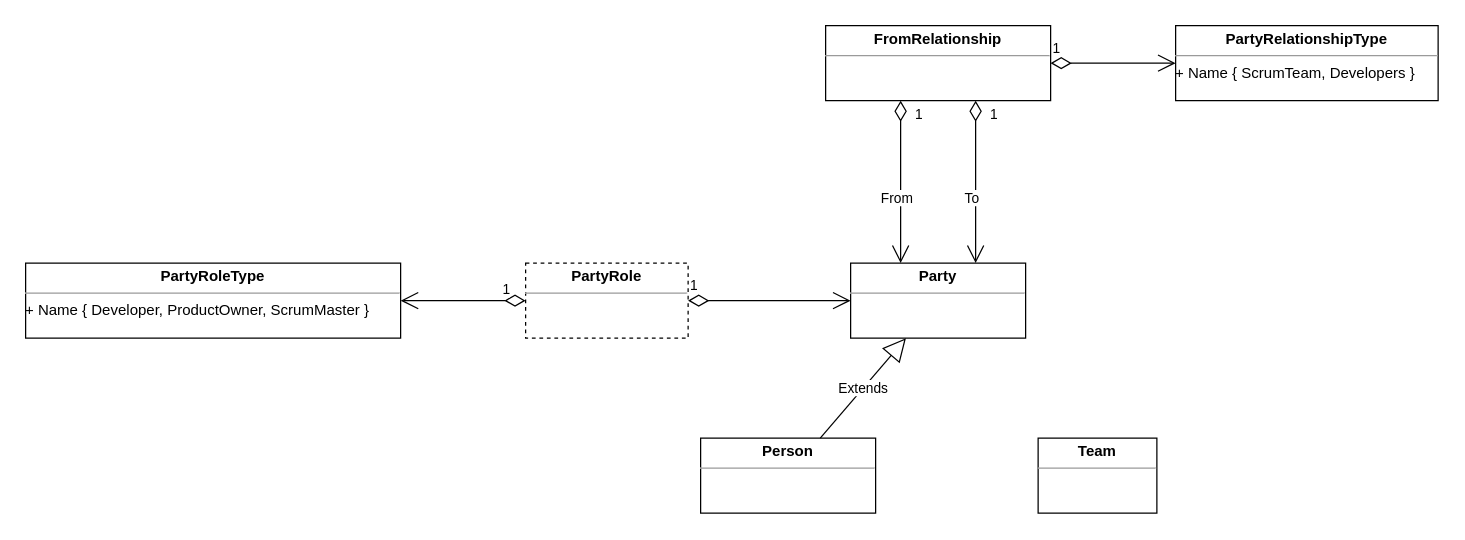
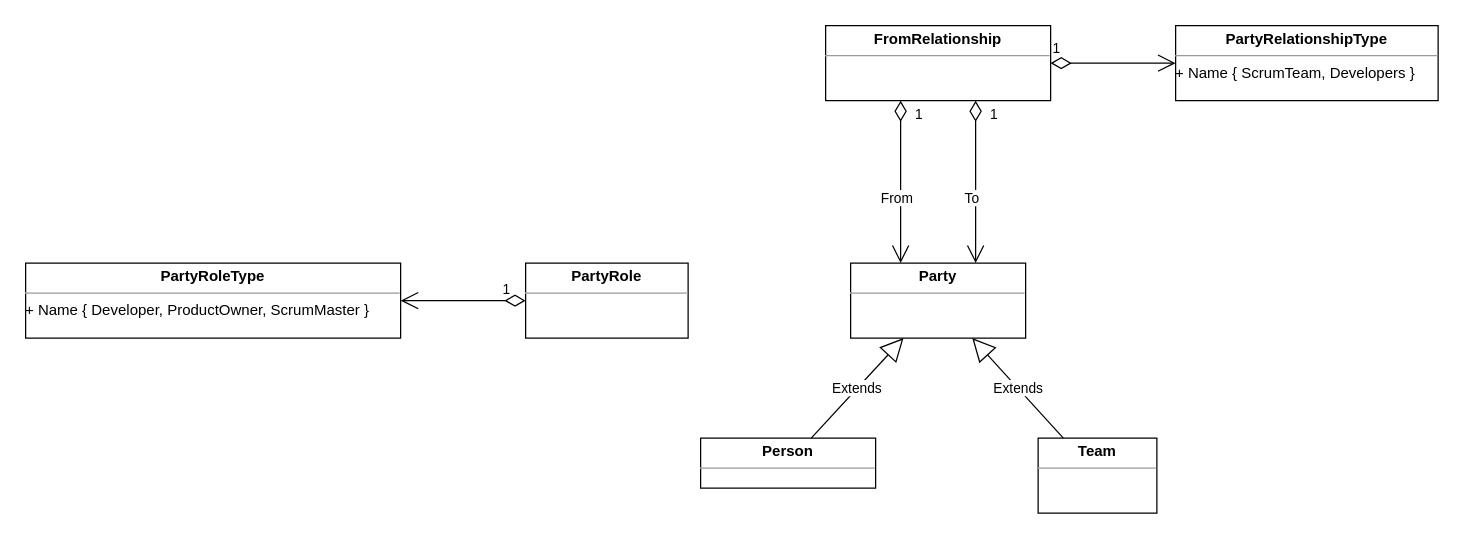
node "PartyRole": style dashed -> solid
edge "PartyRole" -- "Party": removed, label "1"
edge "Team" -> "Party": added, label "Extends"
node "Person": size 175x75 -> 175x50
